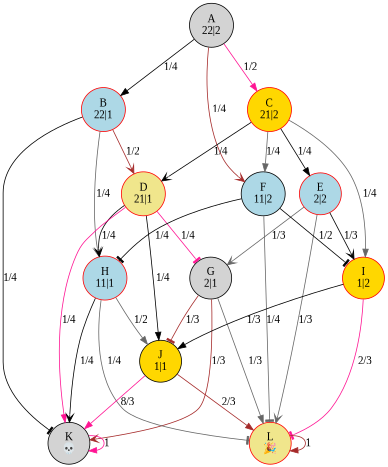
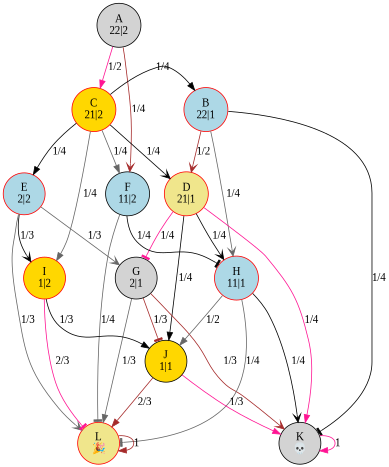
edge "A 22|2" -> "B 22|1": now "C 21|2" -> "B 22|1"
edge "F 11|2" -> "I 1|2": removed, label "1/2"
edge "J 1|1" -> "K 💀": label "8/3" -> "1/3"
